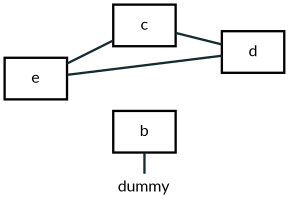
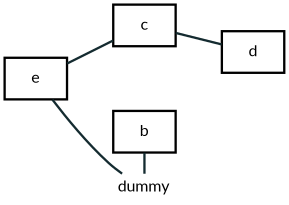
edge "d" -- "e": now "dummy" -- "e"
